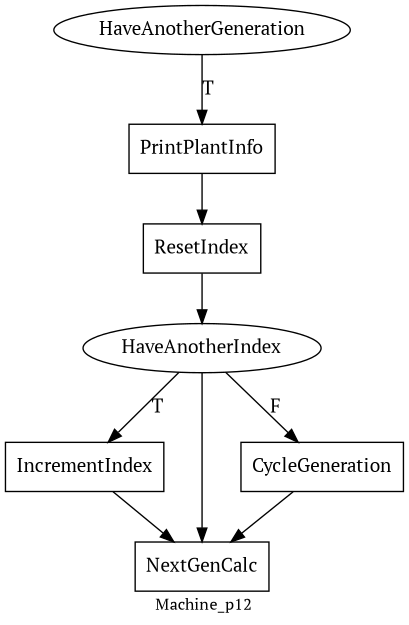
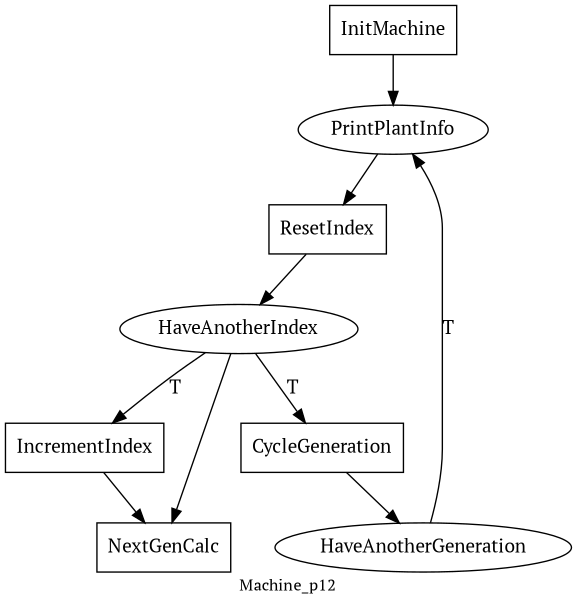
node "InitMachine": added
node "PrintPlantInfo": shape box -> ellipse
edge "HaveAnotherIndex" -> "CycleGeneration": label "F" -> "T"
edge "CycleGeneration" -> "NextGenCalc": now "CycleGeneration" -> "HaveAnotherGeneration"
